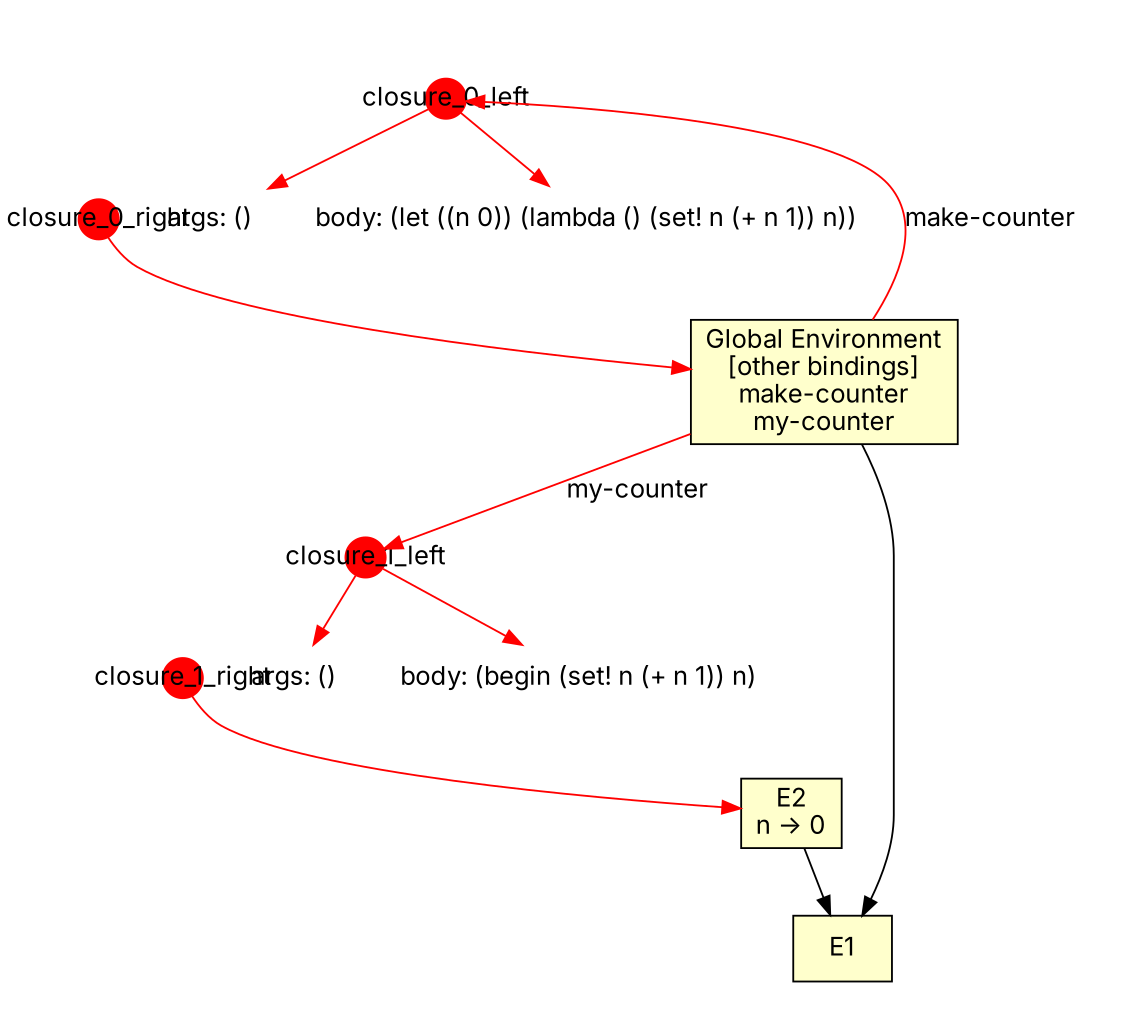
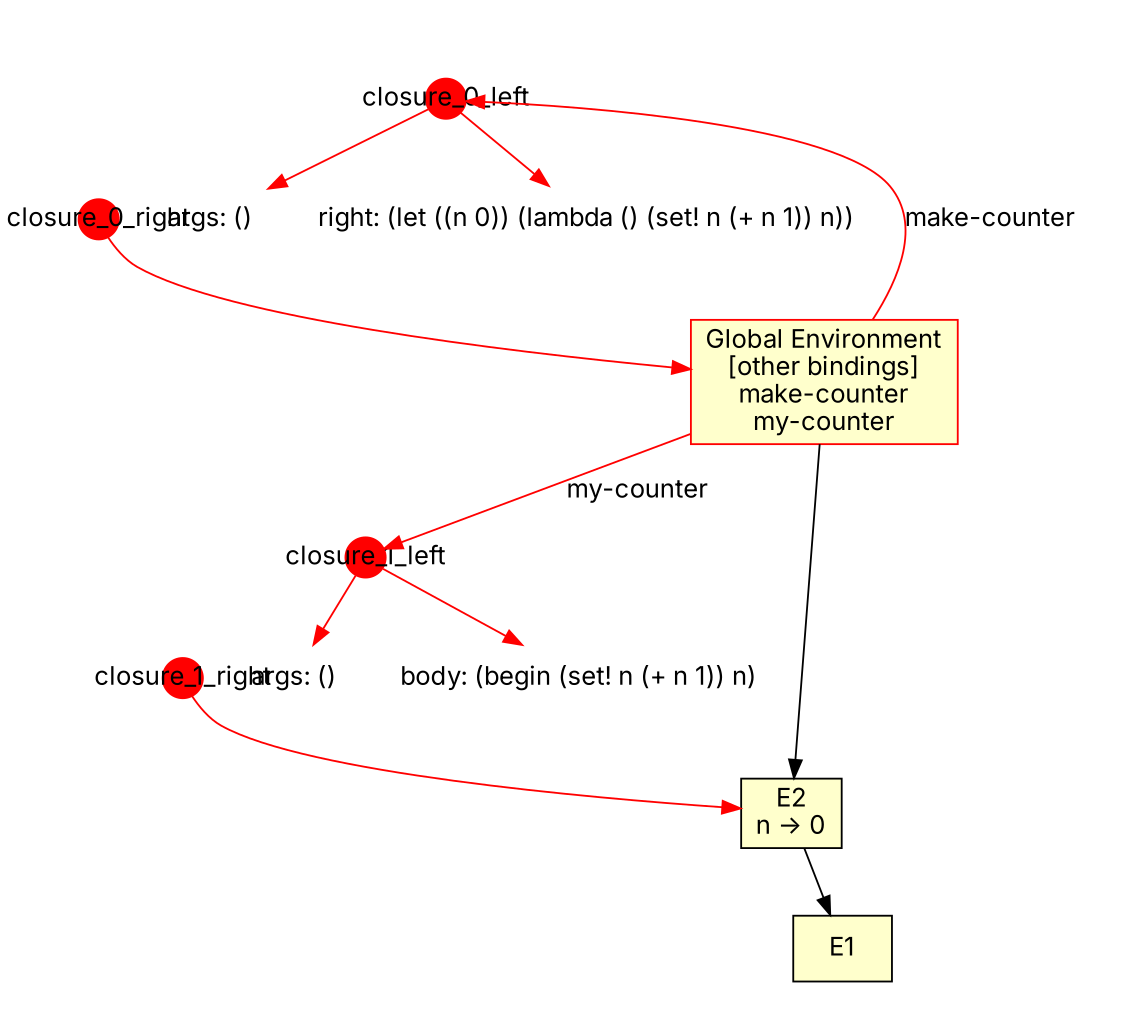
node "body: (let ((n 0)) (lambda () (set! n (+ n 1)) n))": label "body: (let ((n 0)) (lambda () (set! n (+ n 1)) n))" -> "right: (let ((n 0)) (lambda () (set! n (+ n 1)) n))"
node "Global Environment [other bindings] make-counter my-counter": color black -> red
edge "Global Environment [other bindings] make-counter my-counter" -> "E1": now "Global Environment [other bindings] make-counter my-counter" -> "E2 n -> 0"
